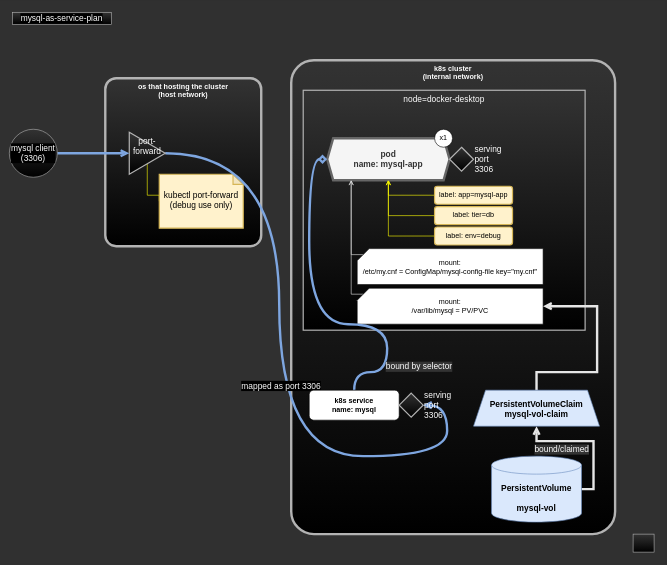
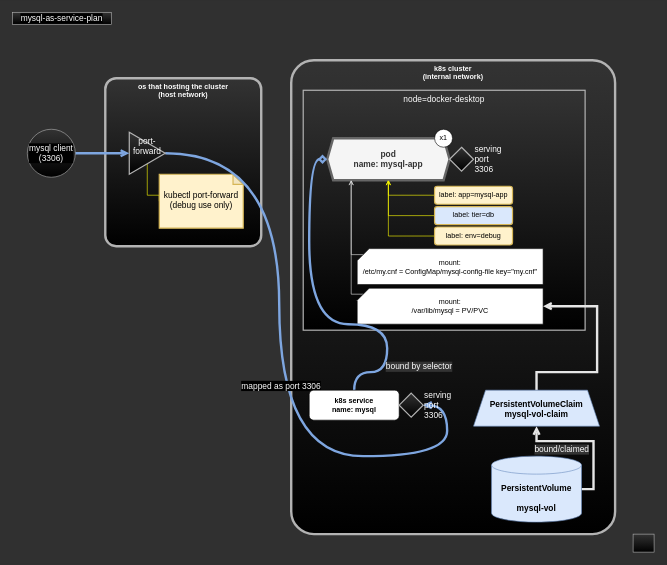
node "mysql client (3306)": moved (33, 153) -> (51, 153)
node "label: tier=db": fillcolor #fff2cc -> #dae8fc
